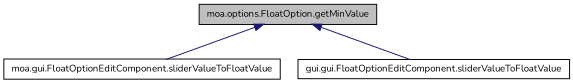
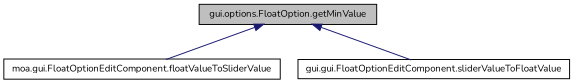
node "moa.options.FloatOption.getMinValue": label "moa.options.FloatOption.getMinValue" -> "gui.options.FloatOption.getMinValue"
node "moa.gui.FloatOptionEditComponent.sliderValueToFloatValue": label "moa.gui.FloatOptionEditComponent.sliderValueToFloatValue" -> "moa.gui.FloatOptionEditComponent.floatValueToSliderValue"
